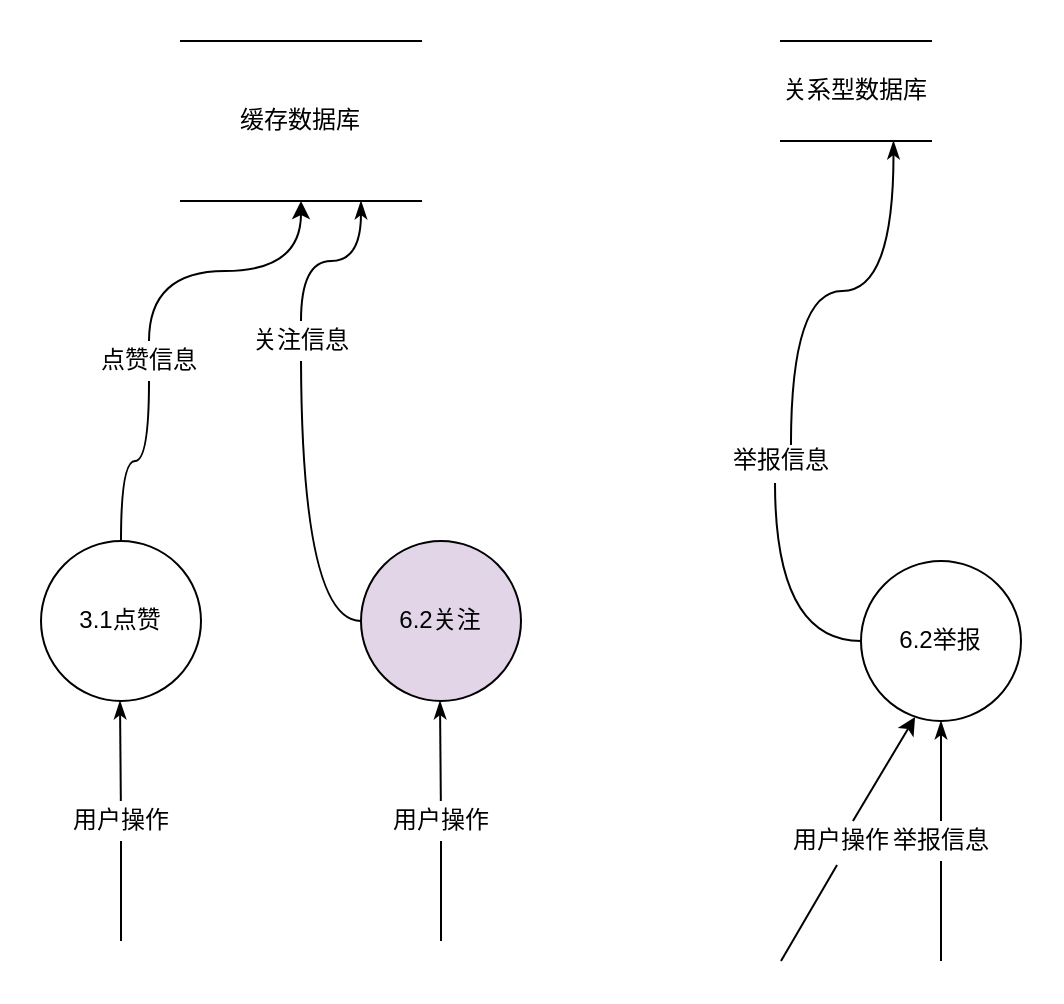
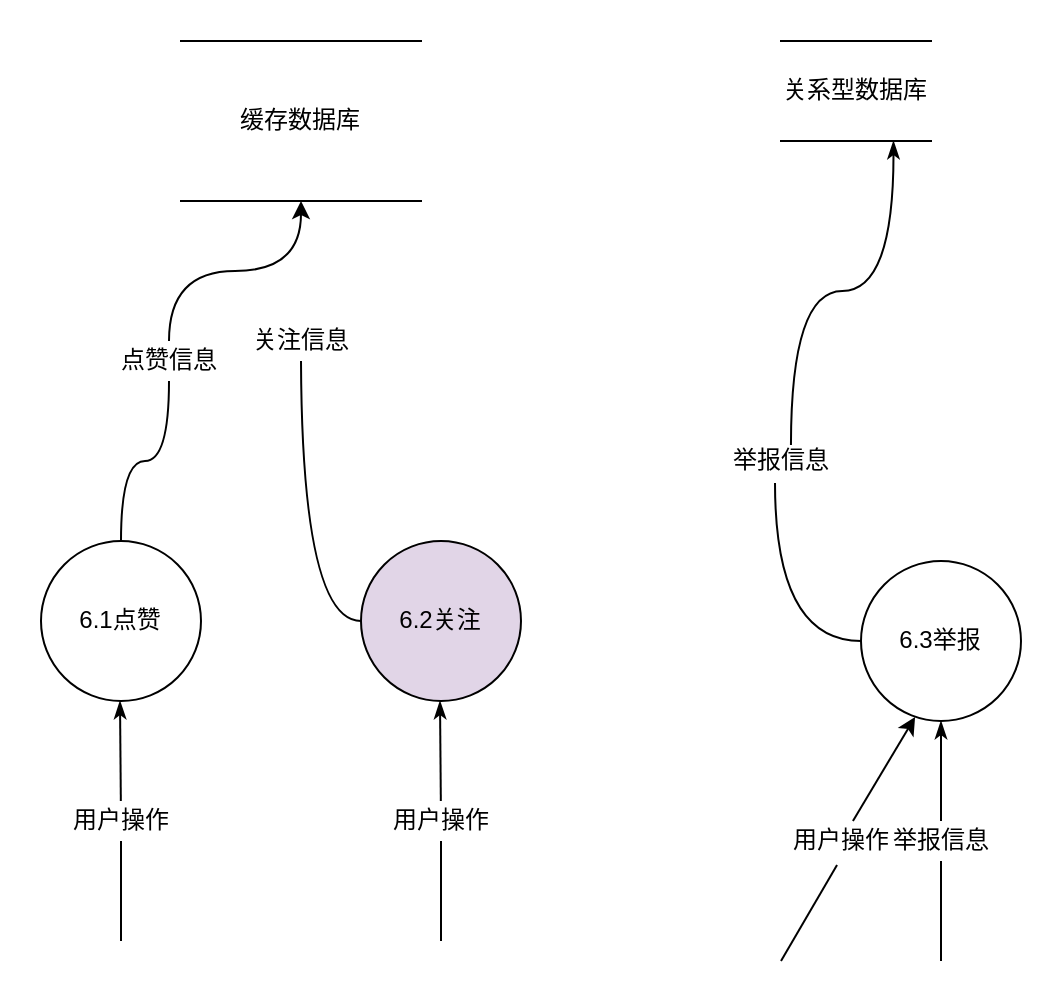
edge "关注信息" -> "缓存数据库": removed
node "点赞信息": moved (149, 361) -> (169, 361)
node "3.1点赞": label "3.1点赞" -> "6.1点赞"
node "6.2举报": label "6.2举报" -> "6.3举报"
